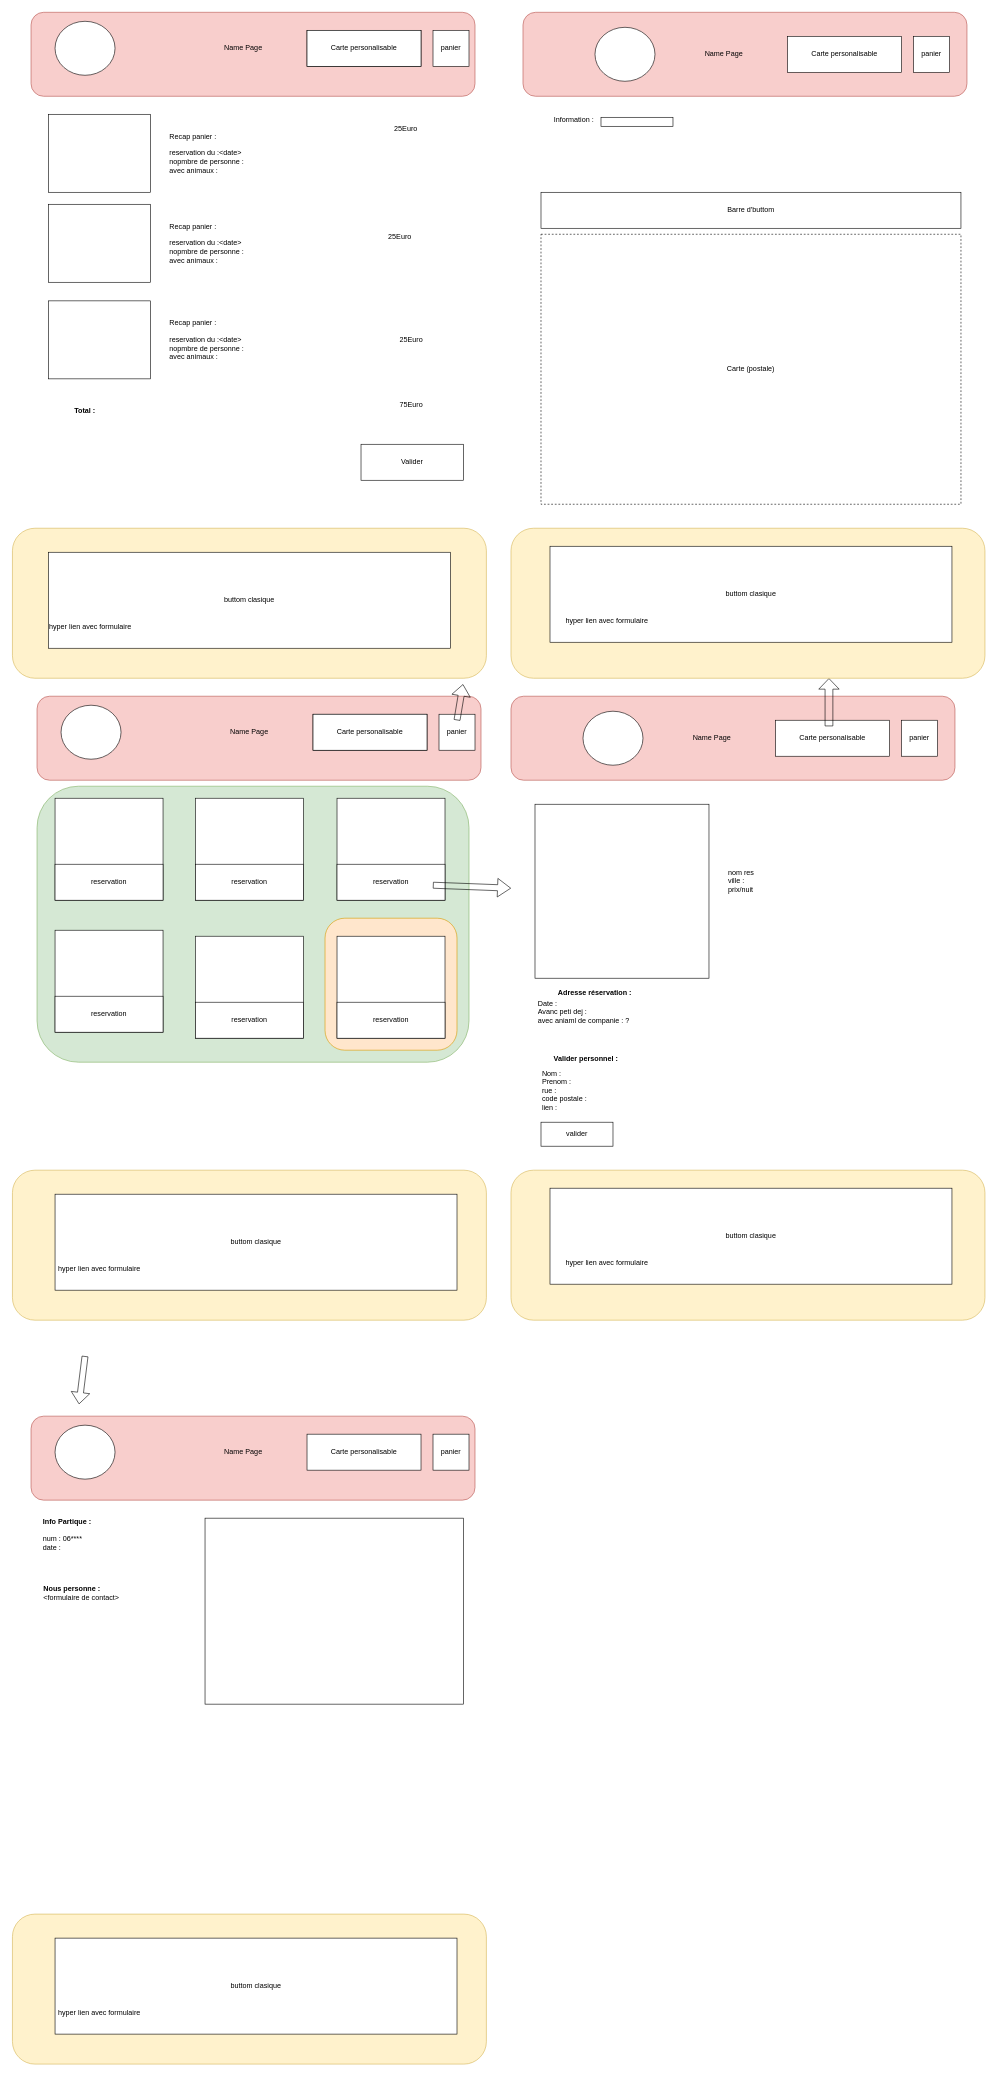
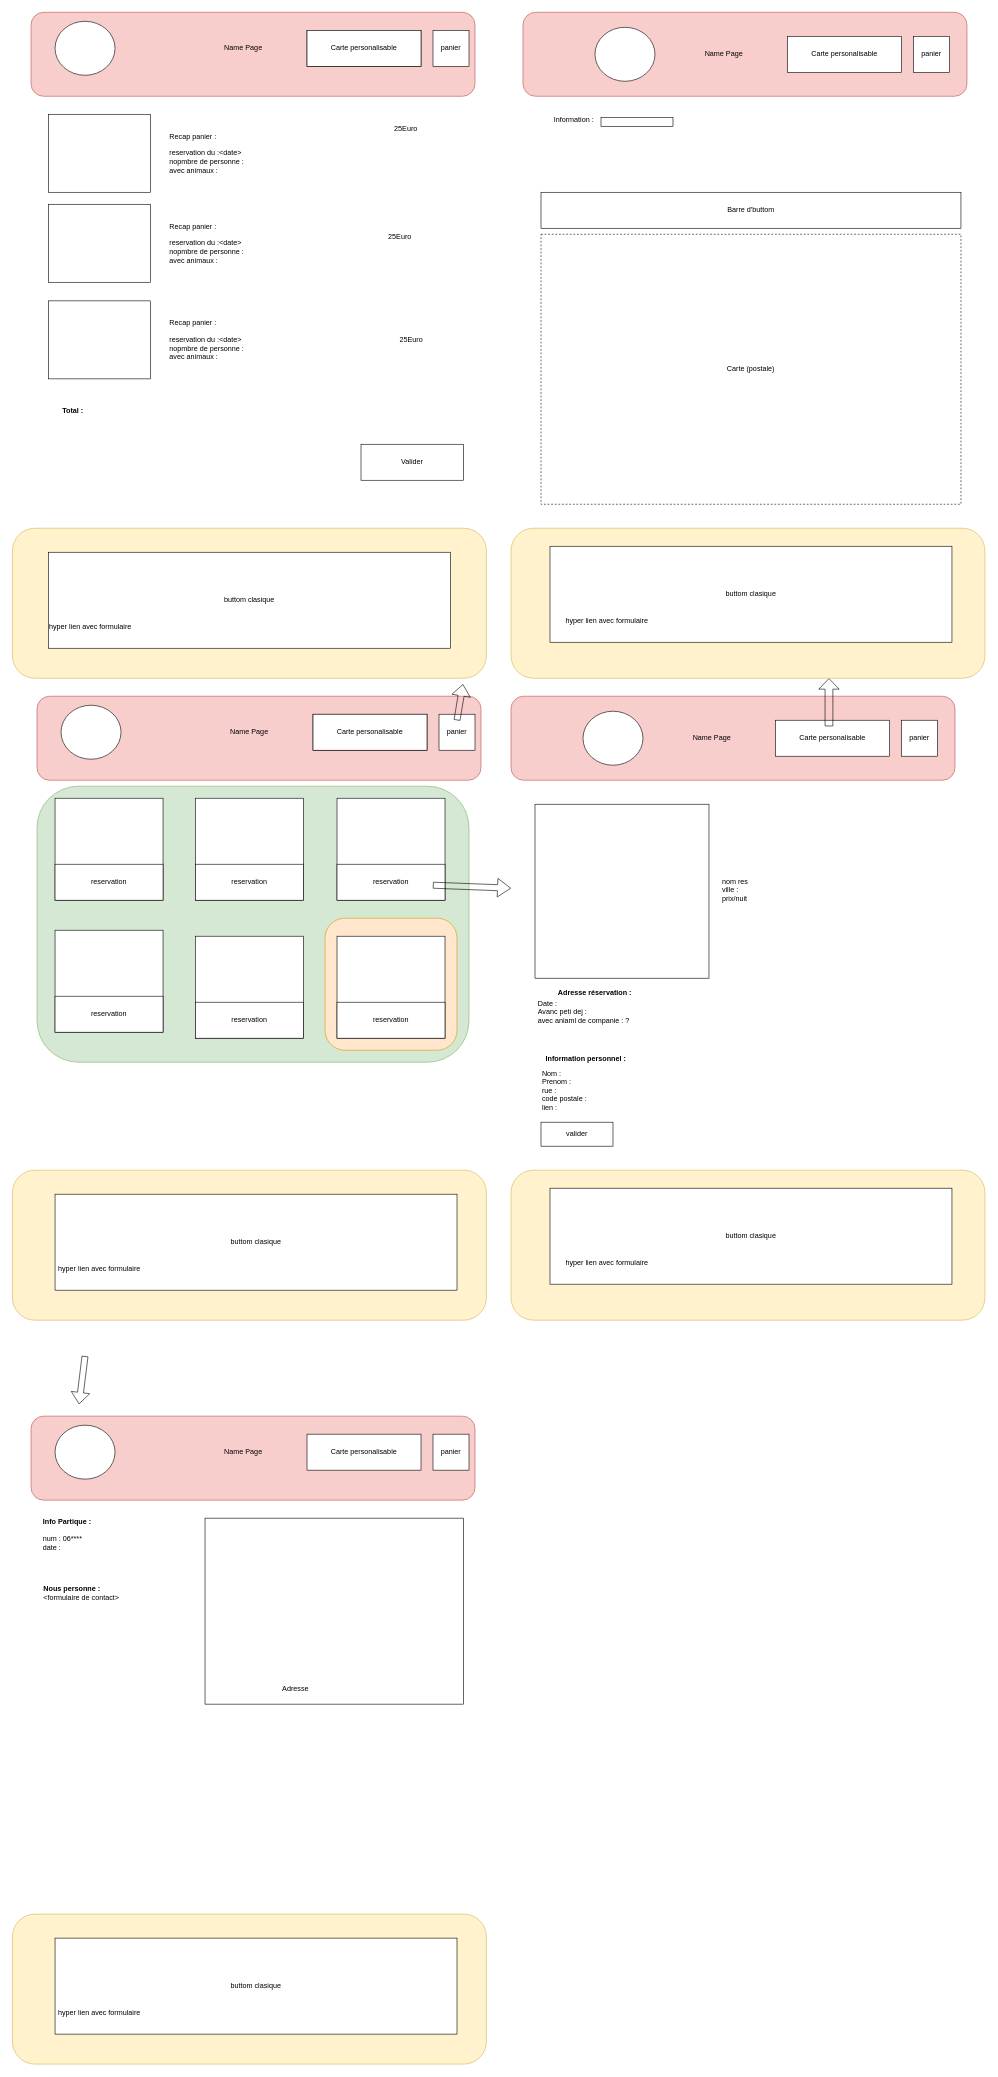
node "75Euro": removed
node "Total :": moved (85, 411) -> (73, 411)
node "nom res ville : prix/nuit": moved (850, 885) -> (844, 894)
node "Valider personnel :": label "Valider personnel :" -> "Information personnel :"
node "Adresse": added
